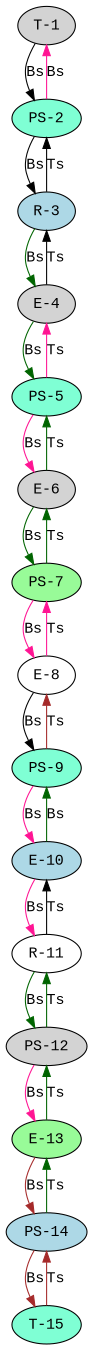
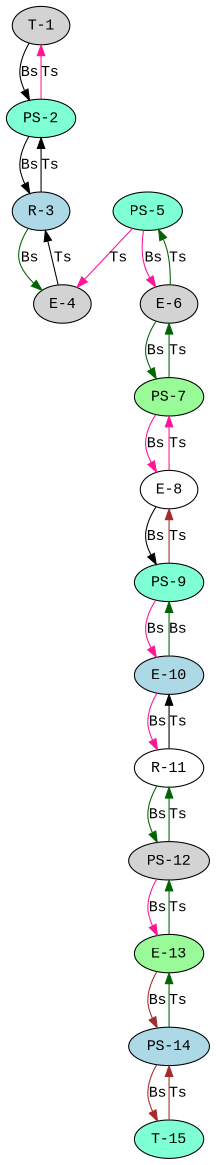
edge "PS-2" -> "T-1": label "Bs" -> "Ts"
edge "E-4" -> "PS-5": removed, label "Bs"
